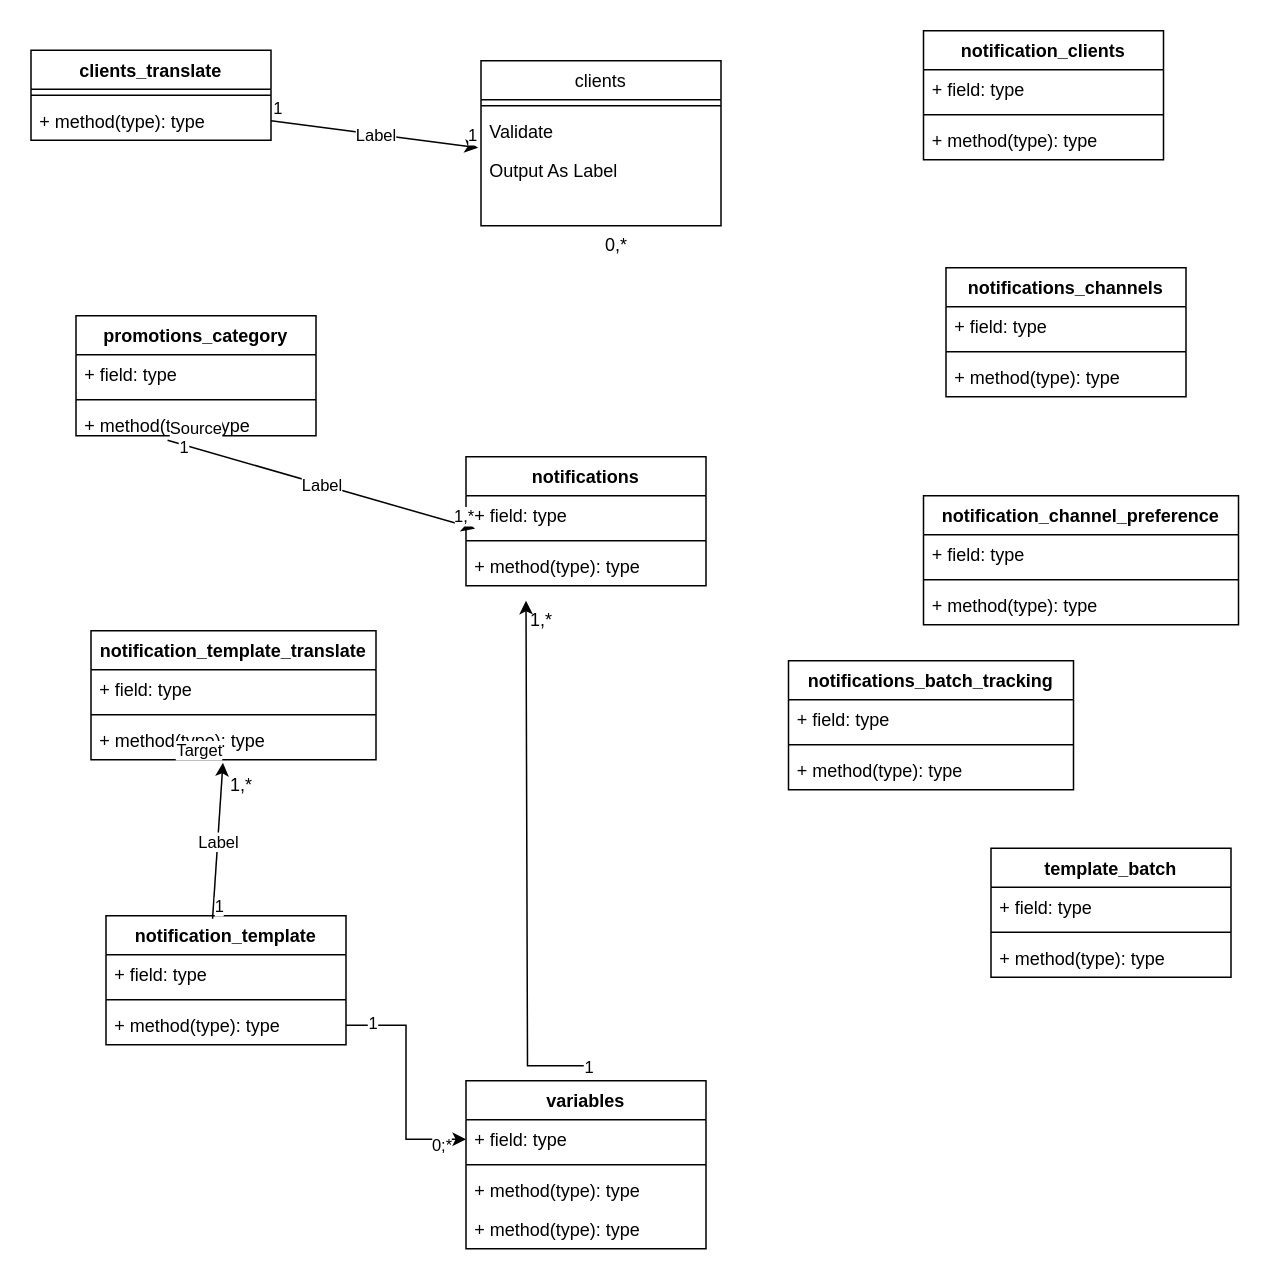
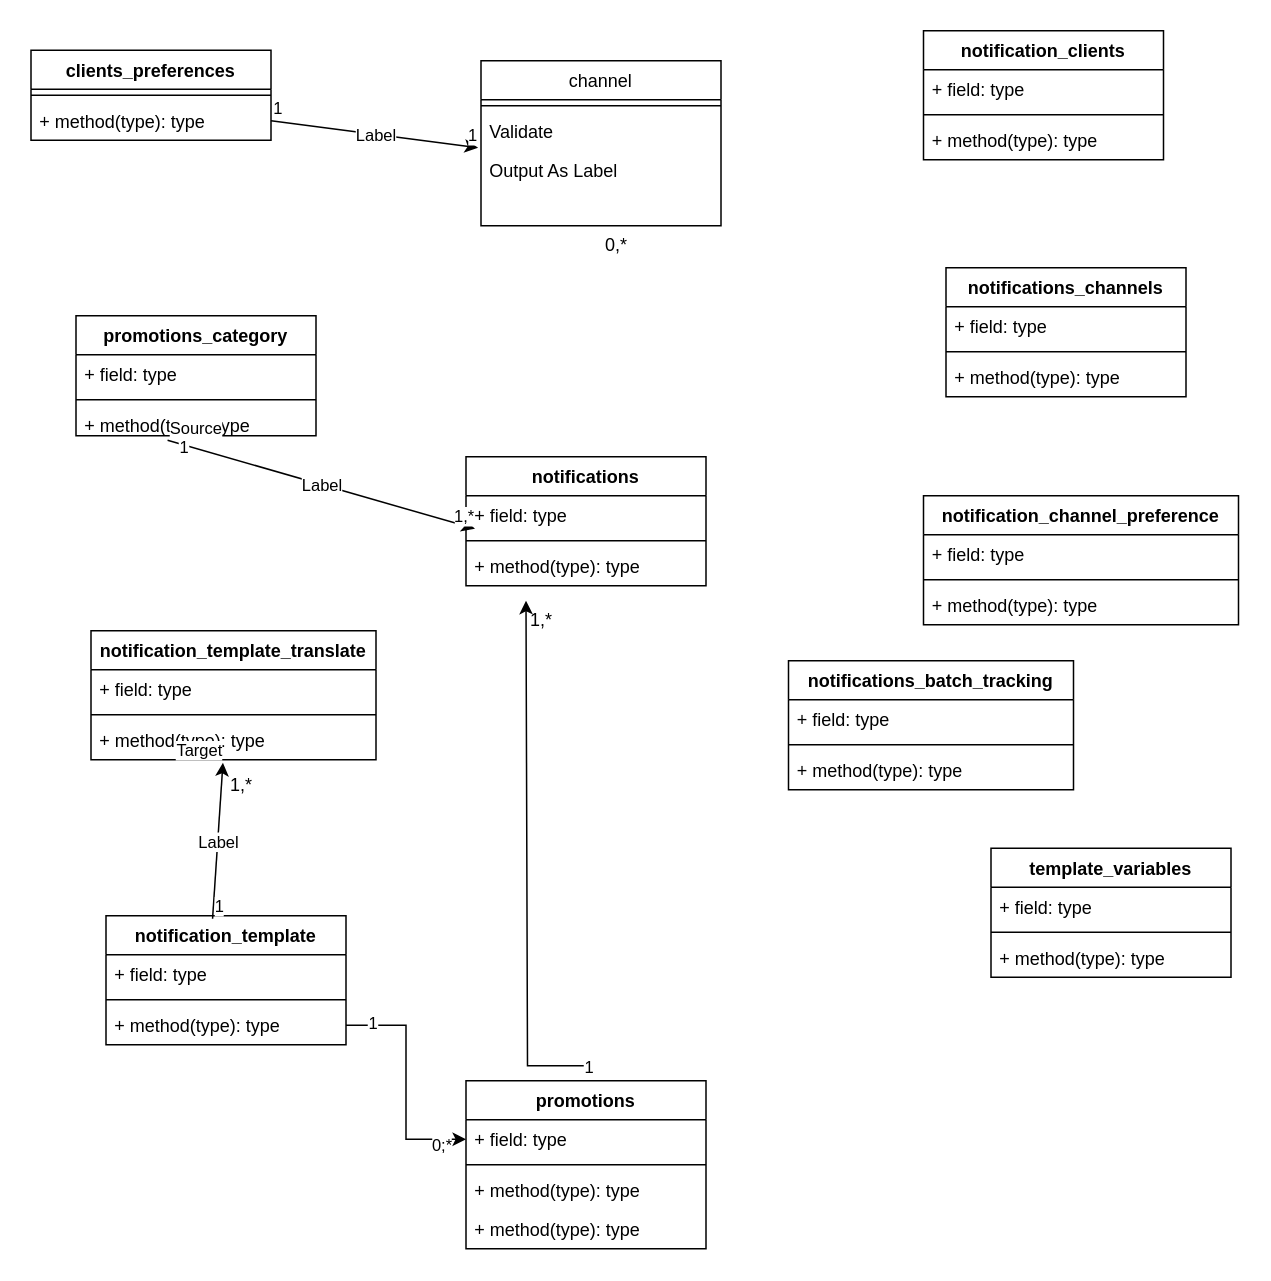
node "clients_translate": label "clients_translate" -> "clients_preferences"
node "clients": label "clients" -> "channel"
node "template_batch": label "template_batch" -> "template_variables"
node "variables": label "variables" -> "promotions"
